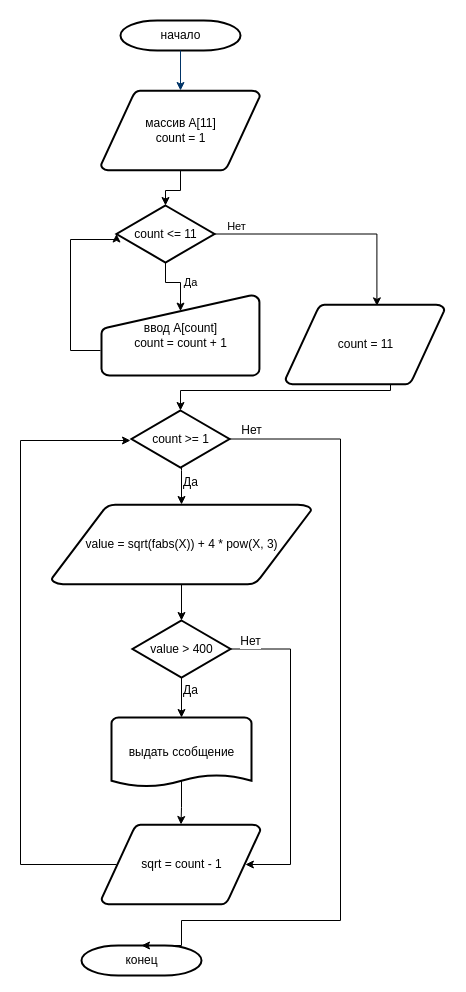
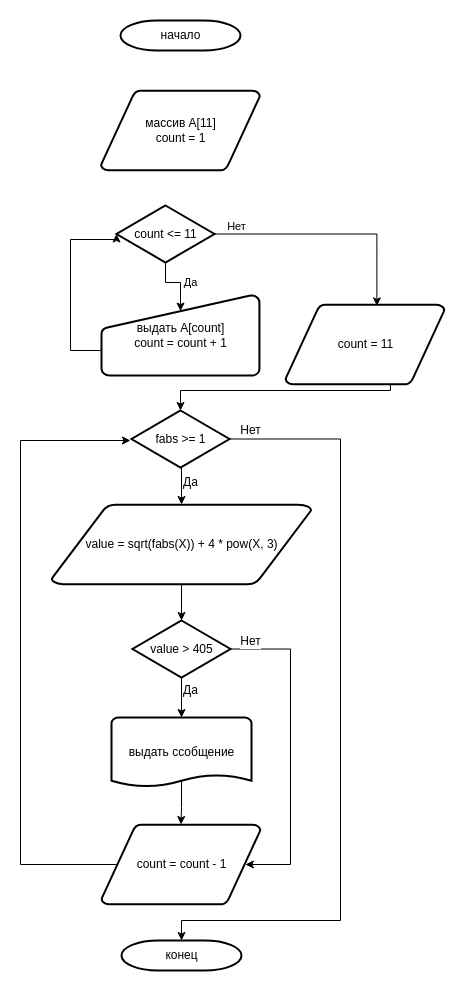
edge "начало" -> "массив A[11] count = 1": removed
edge "массив A[11] count = 1" -> "count <= 11": removed
node "ввод A[count] count = count + 1": label "ввод A[count] count = count + 1" -> "выдать A[count] count = count + 1"
node "count >= 1": label "count >= 1" -> "fabs >= 1"
node "value > 400": label "value > 400" -> "value > 405"
node "sqrt = count - 1": label "sqrt = count - 1" -> "count = count - 1"
node "конец": moved (142, 961) -> (182, 956)
